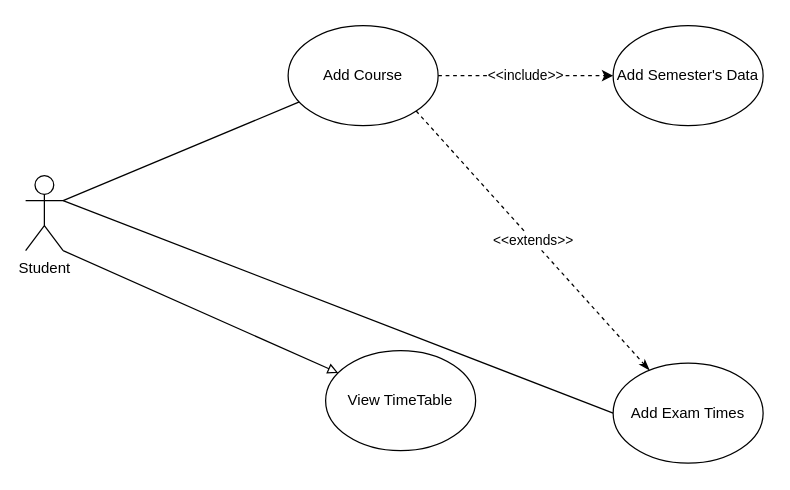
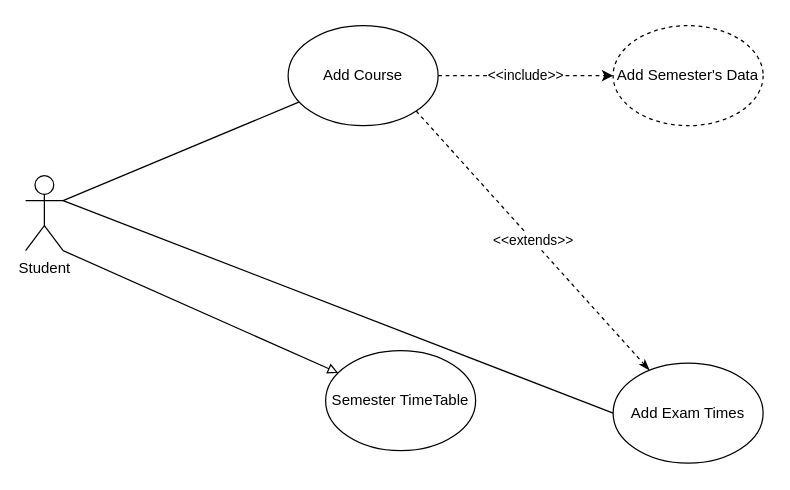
node "Add Semester's Data": style solid -> dashed
node "View TimeTable": label "View TimeTable" -> "Semester TimeTable"
